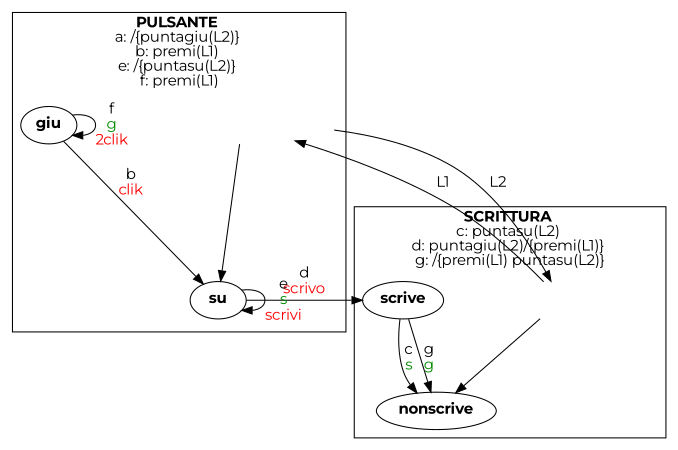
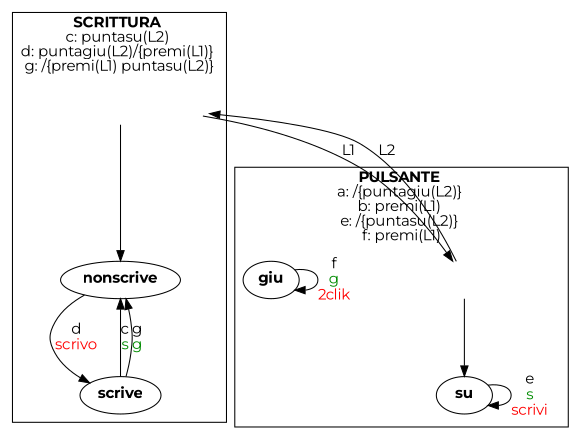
edge "giu" -> "su": removed, label "b clik"
edge "su" -> "scrive": now "nonscrive" -> "scrive"
